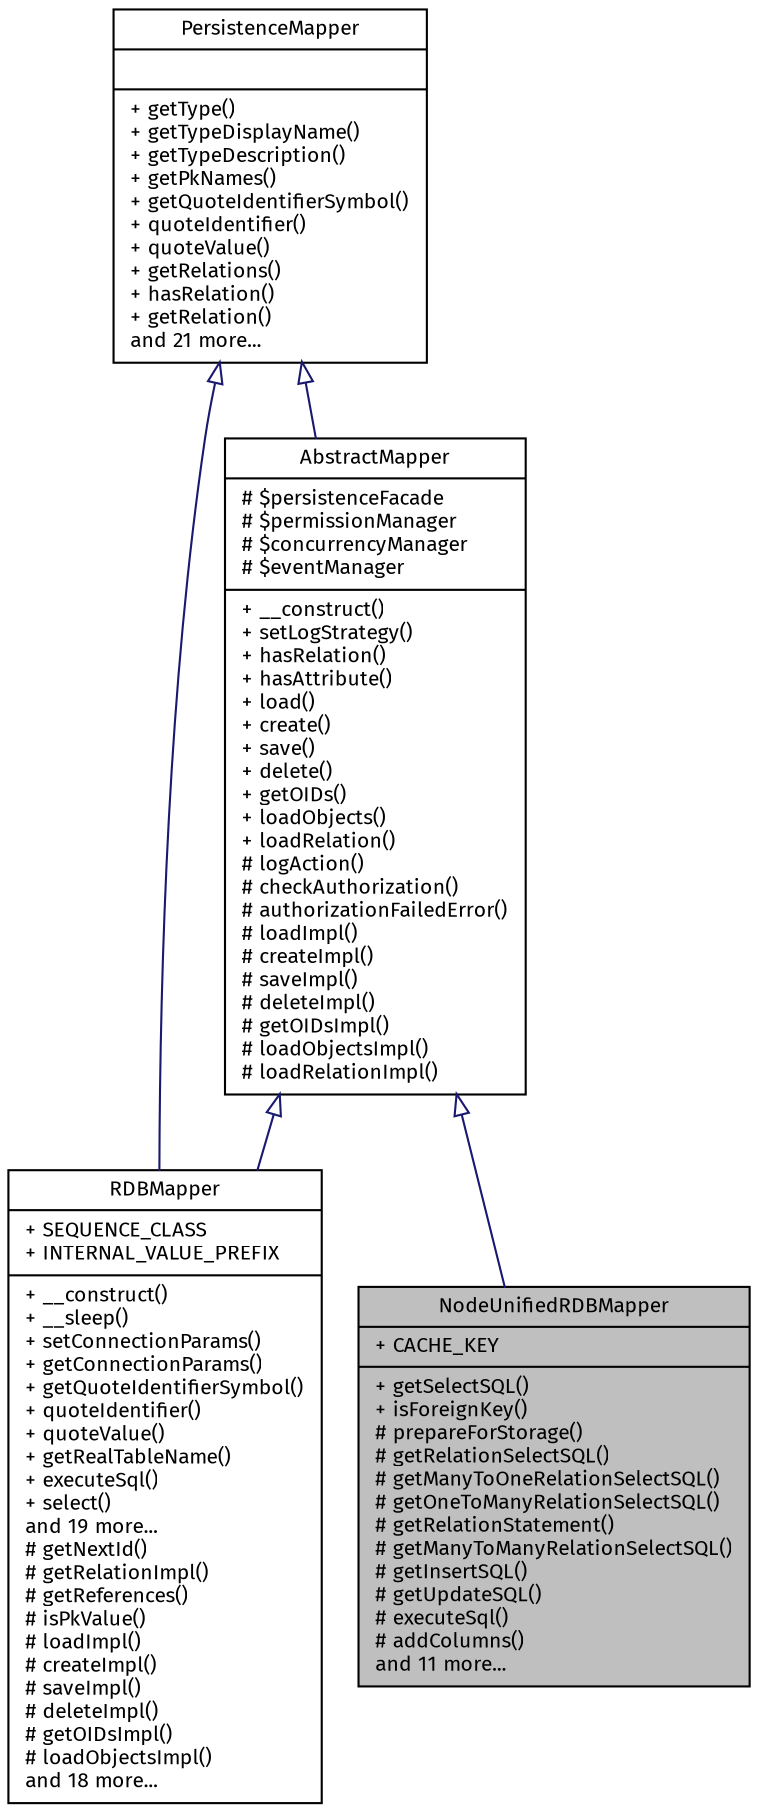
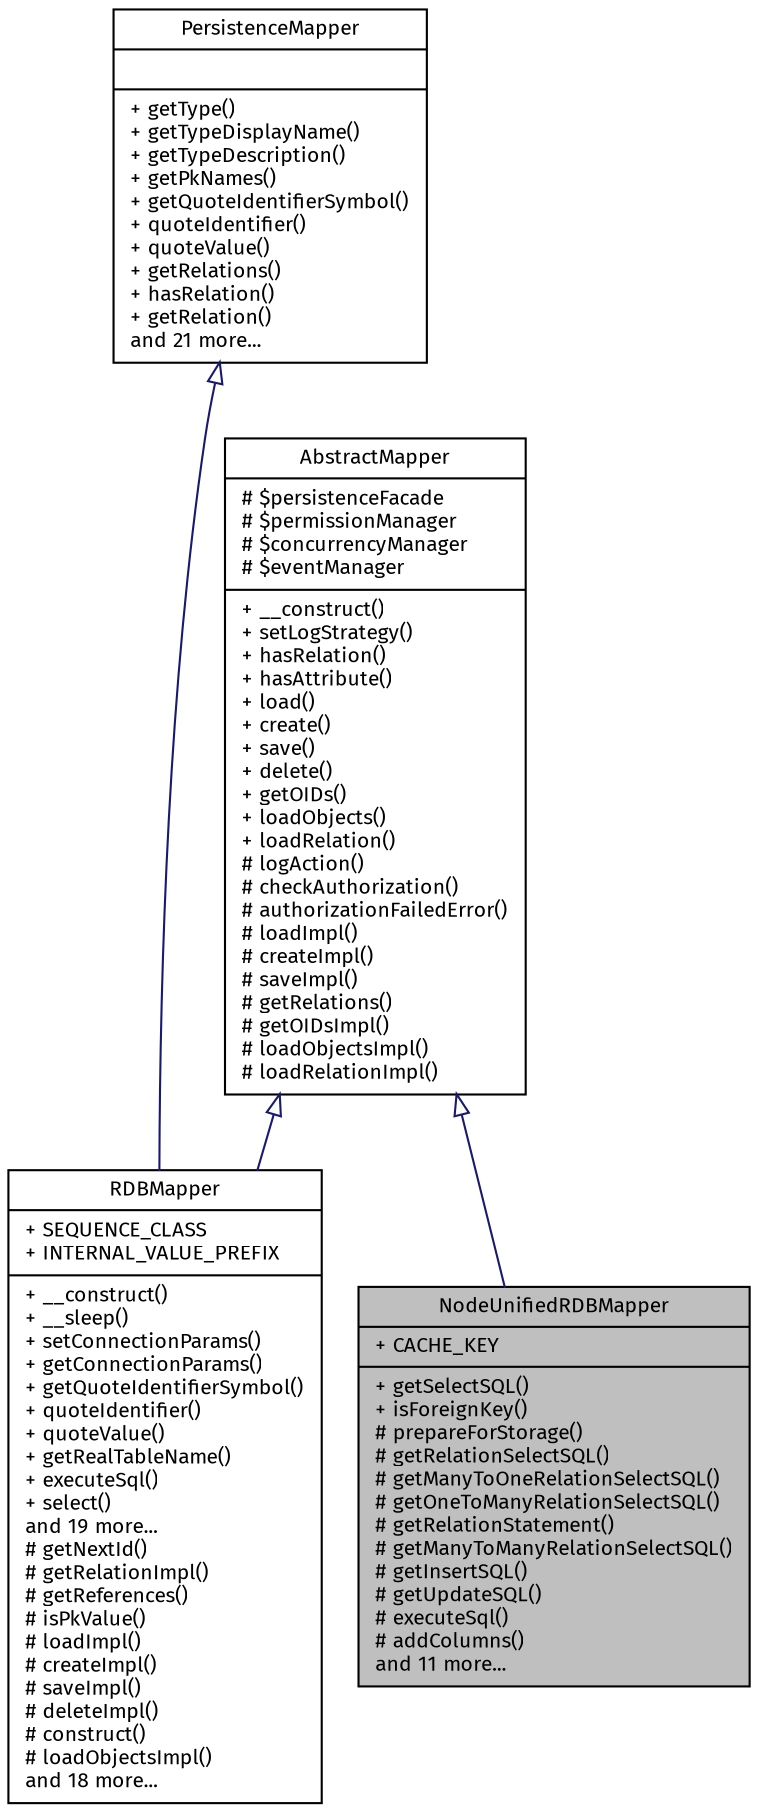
edge "AbstractMapper" -> "PersistenceMapper": removed
node "AbstractMapper": text "# deleteImpl()" -> "# getRelations()"
node "RDBMapper": text "# getOIDsImpl()" -> "# construct()"
